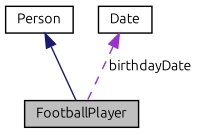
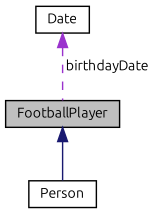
edge "FootballPlayer" -> "Person": reversed
